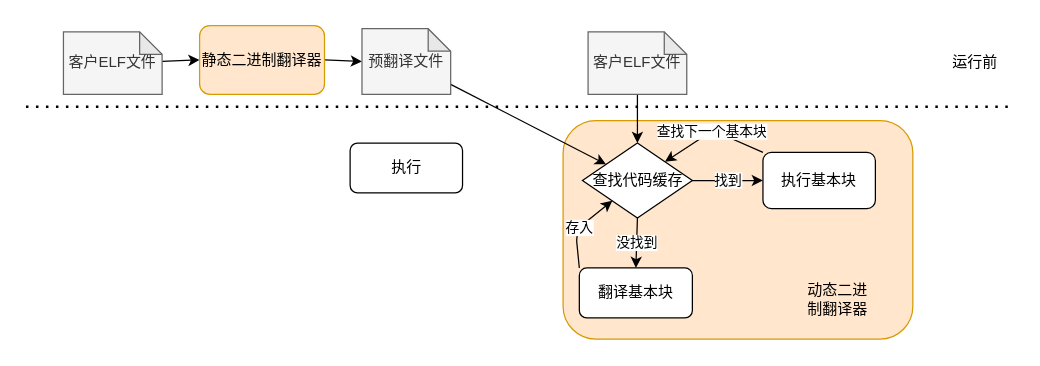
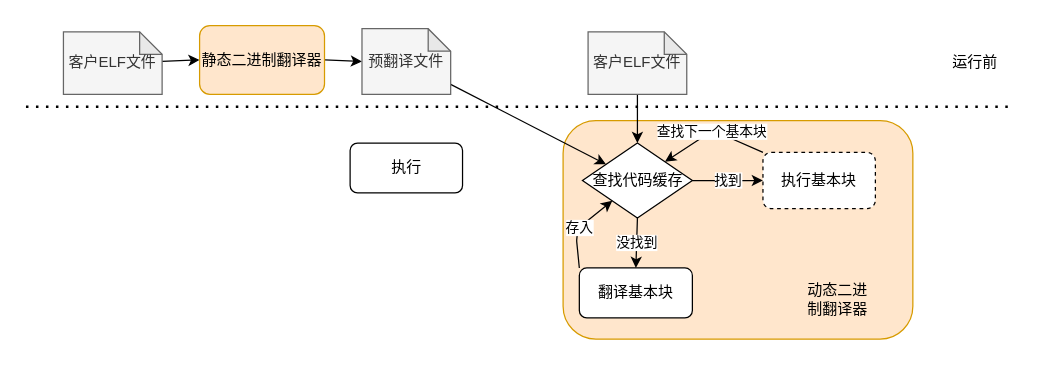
node "执行基本块": style solid -> dashed
